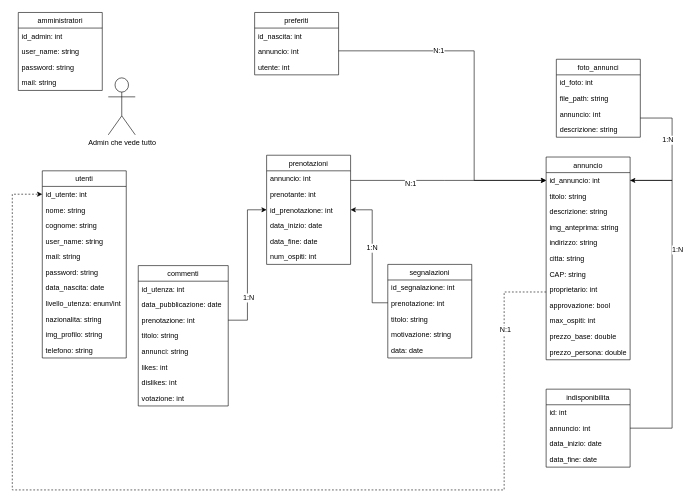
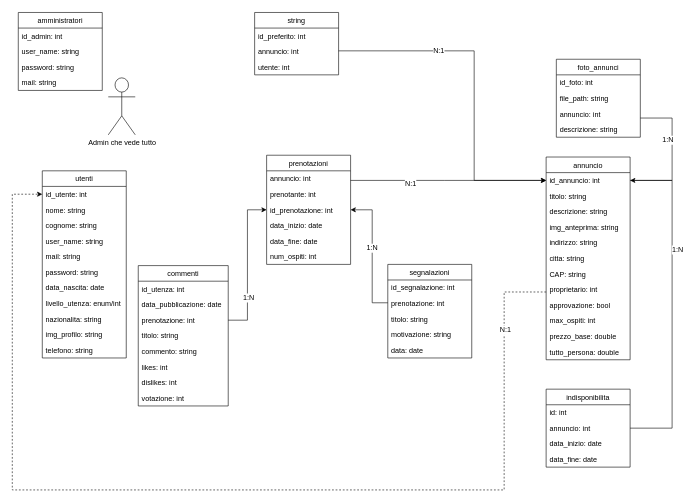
node "preferiti": label "preferiti" -> "string"
node "id_nascita: int": label "id_nascita: int" -> "id_preferito: int"
node "annunci: string": label "annunci: string" -> "commento: string"
node "prezzo_persona: double": label "prezzo_persona: double" -> "tutto_persona: double"
